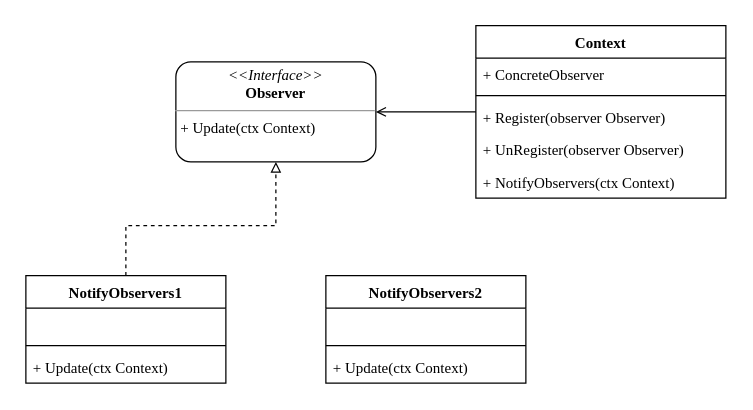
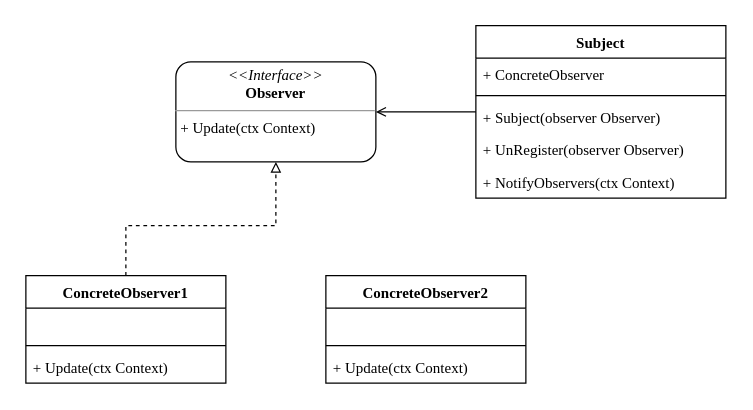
node "Context": label "Context" -> "Subject"
node "+ Register(observer Observer)": label "+ Register(observer Observer)" -> "+ Subject(observer Observer)"
node "NotifyObservers1": label "NotifyObservers1" -> "ConcreteObserver1"
node "NotifyObservers2": label "NotifyObservers2" -> "ConcreteObserver2"
